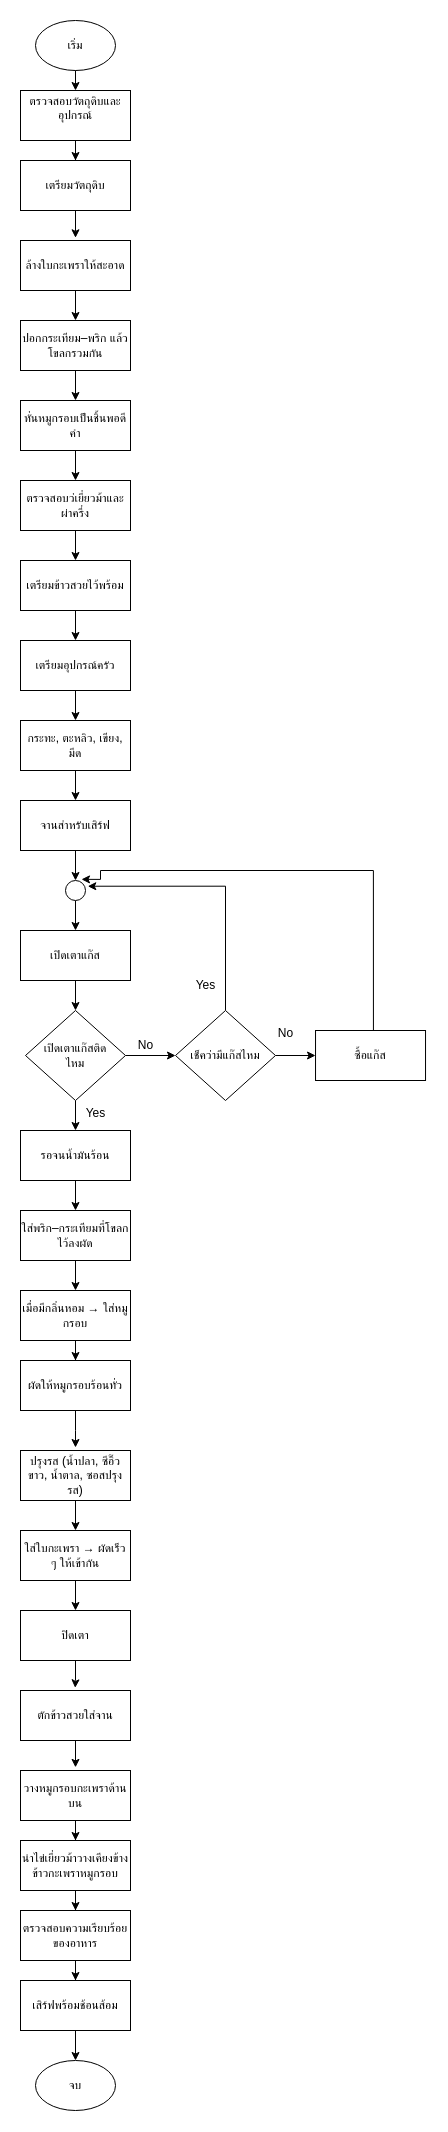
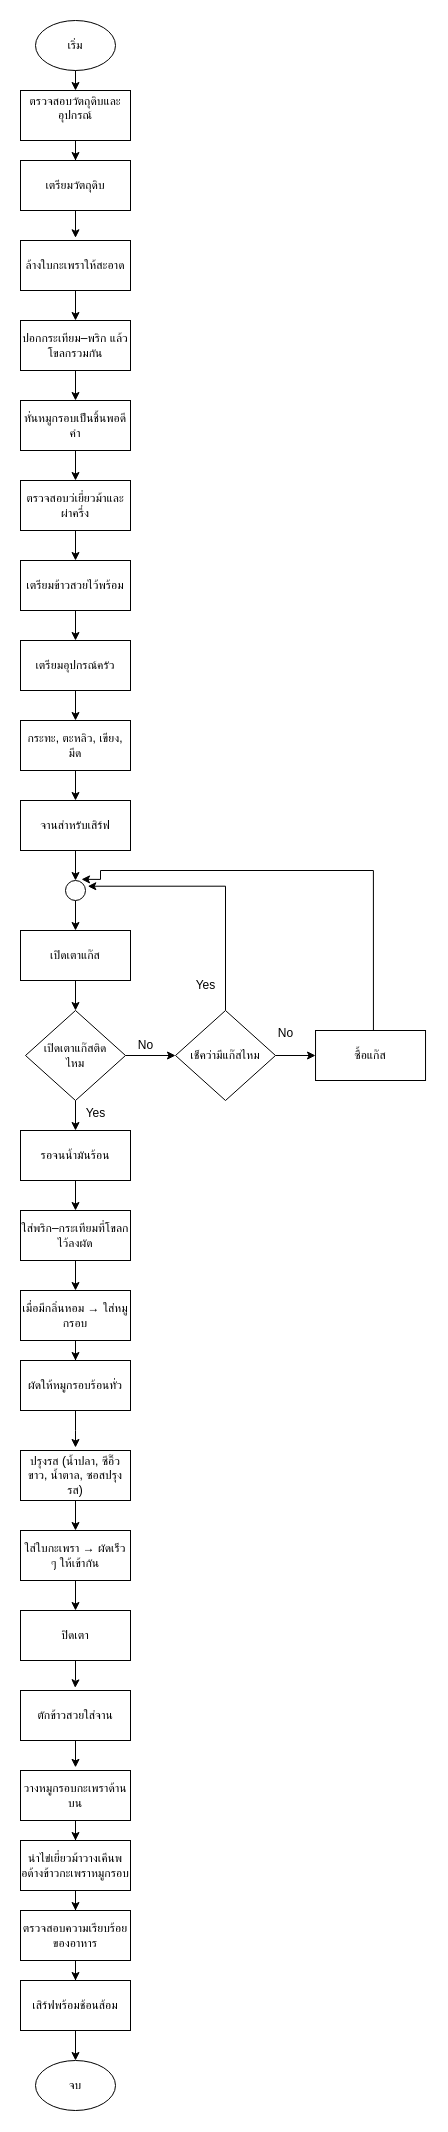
node "นำไข่เยี่ยวม้าวางเคียงข้างข้าวกะเพราหมูกรอบ": label "นำไข่เยี่ยวม้าวางเคียงข้างข้าวกะเพราหมูกรอบ" -> "นำไข่เยี่ยวม้าวางเคีนพอด้างข้าวกะเพราหมูกรอบ"
